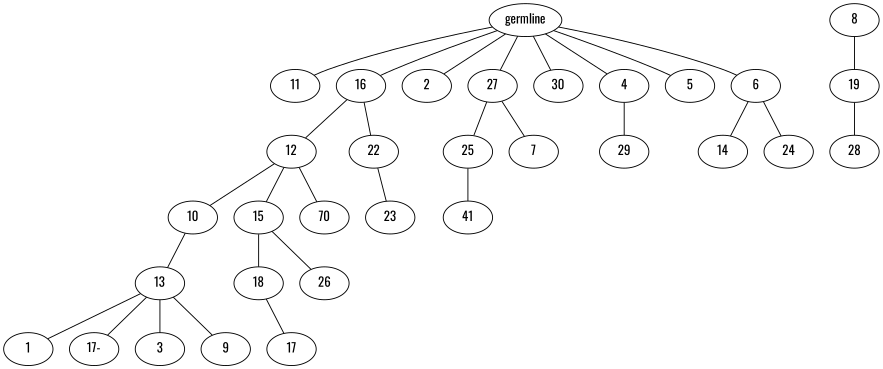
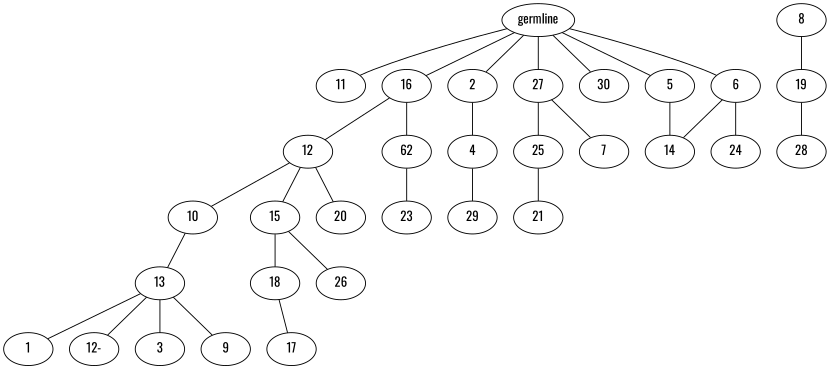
edge "germline" -- "4": now "2" -- "4"
edge "5" -- "14": added
node "22": label "22" -> "62"
node "70": label "70" -> "20"
node "41": label "41" -> "21"
node "17-": label "17-" -> "12-"
